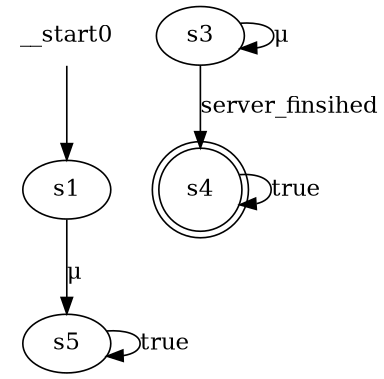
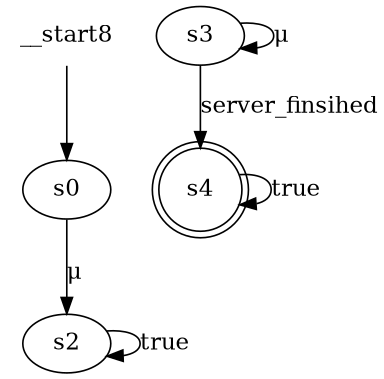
node "__start0": label "__start0" -> "__start8"
node "s1": label "s1" -> "s0"
node "s5": label "s5" -> "s2"
